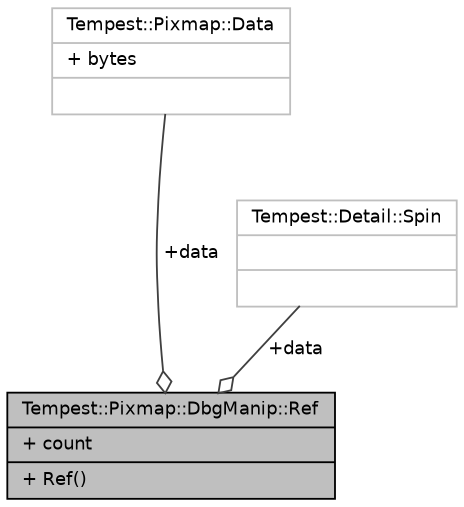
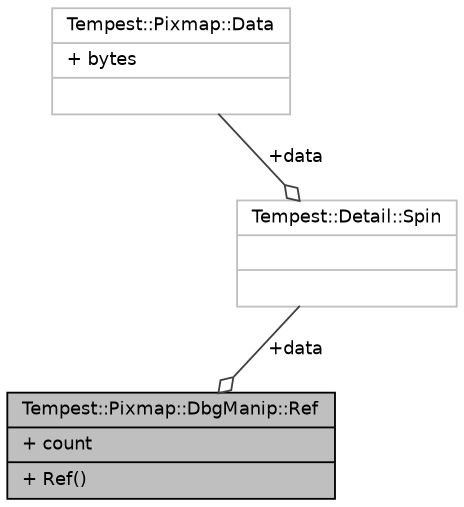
edge "Tempest::Pixmap::Data" -> "Tempest::Pixmap::DbgManip::Ref": now "Tempest::Pixmap::Data" -> "Tempest::Detail::Spin"
